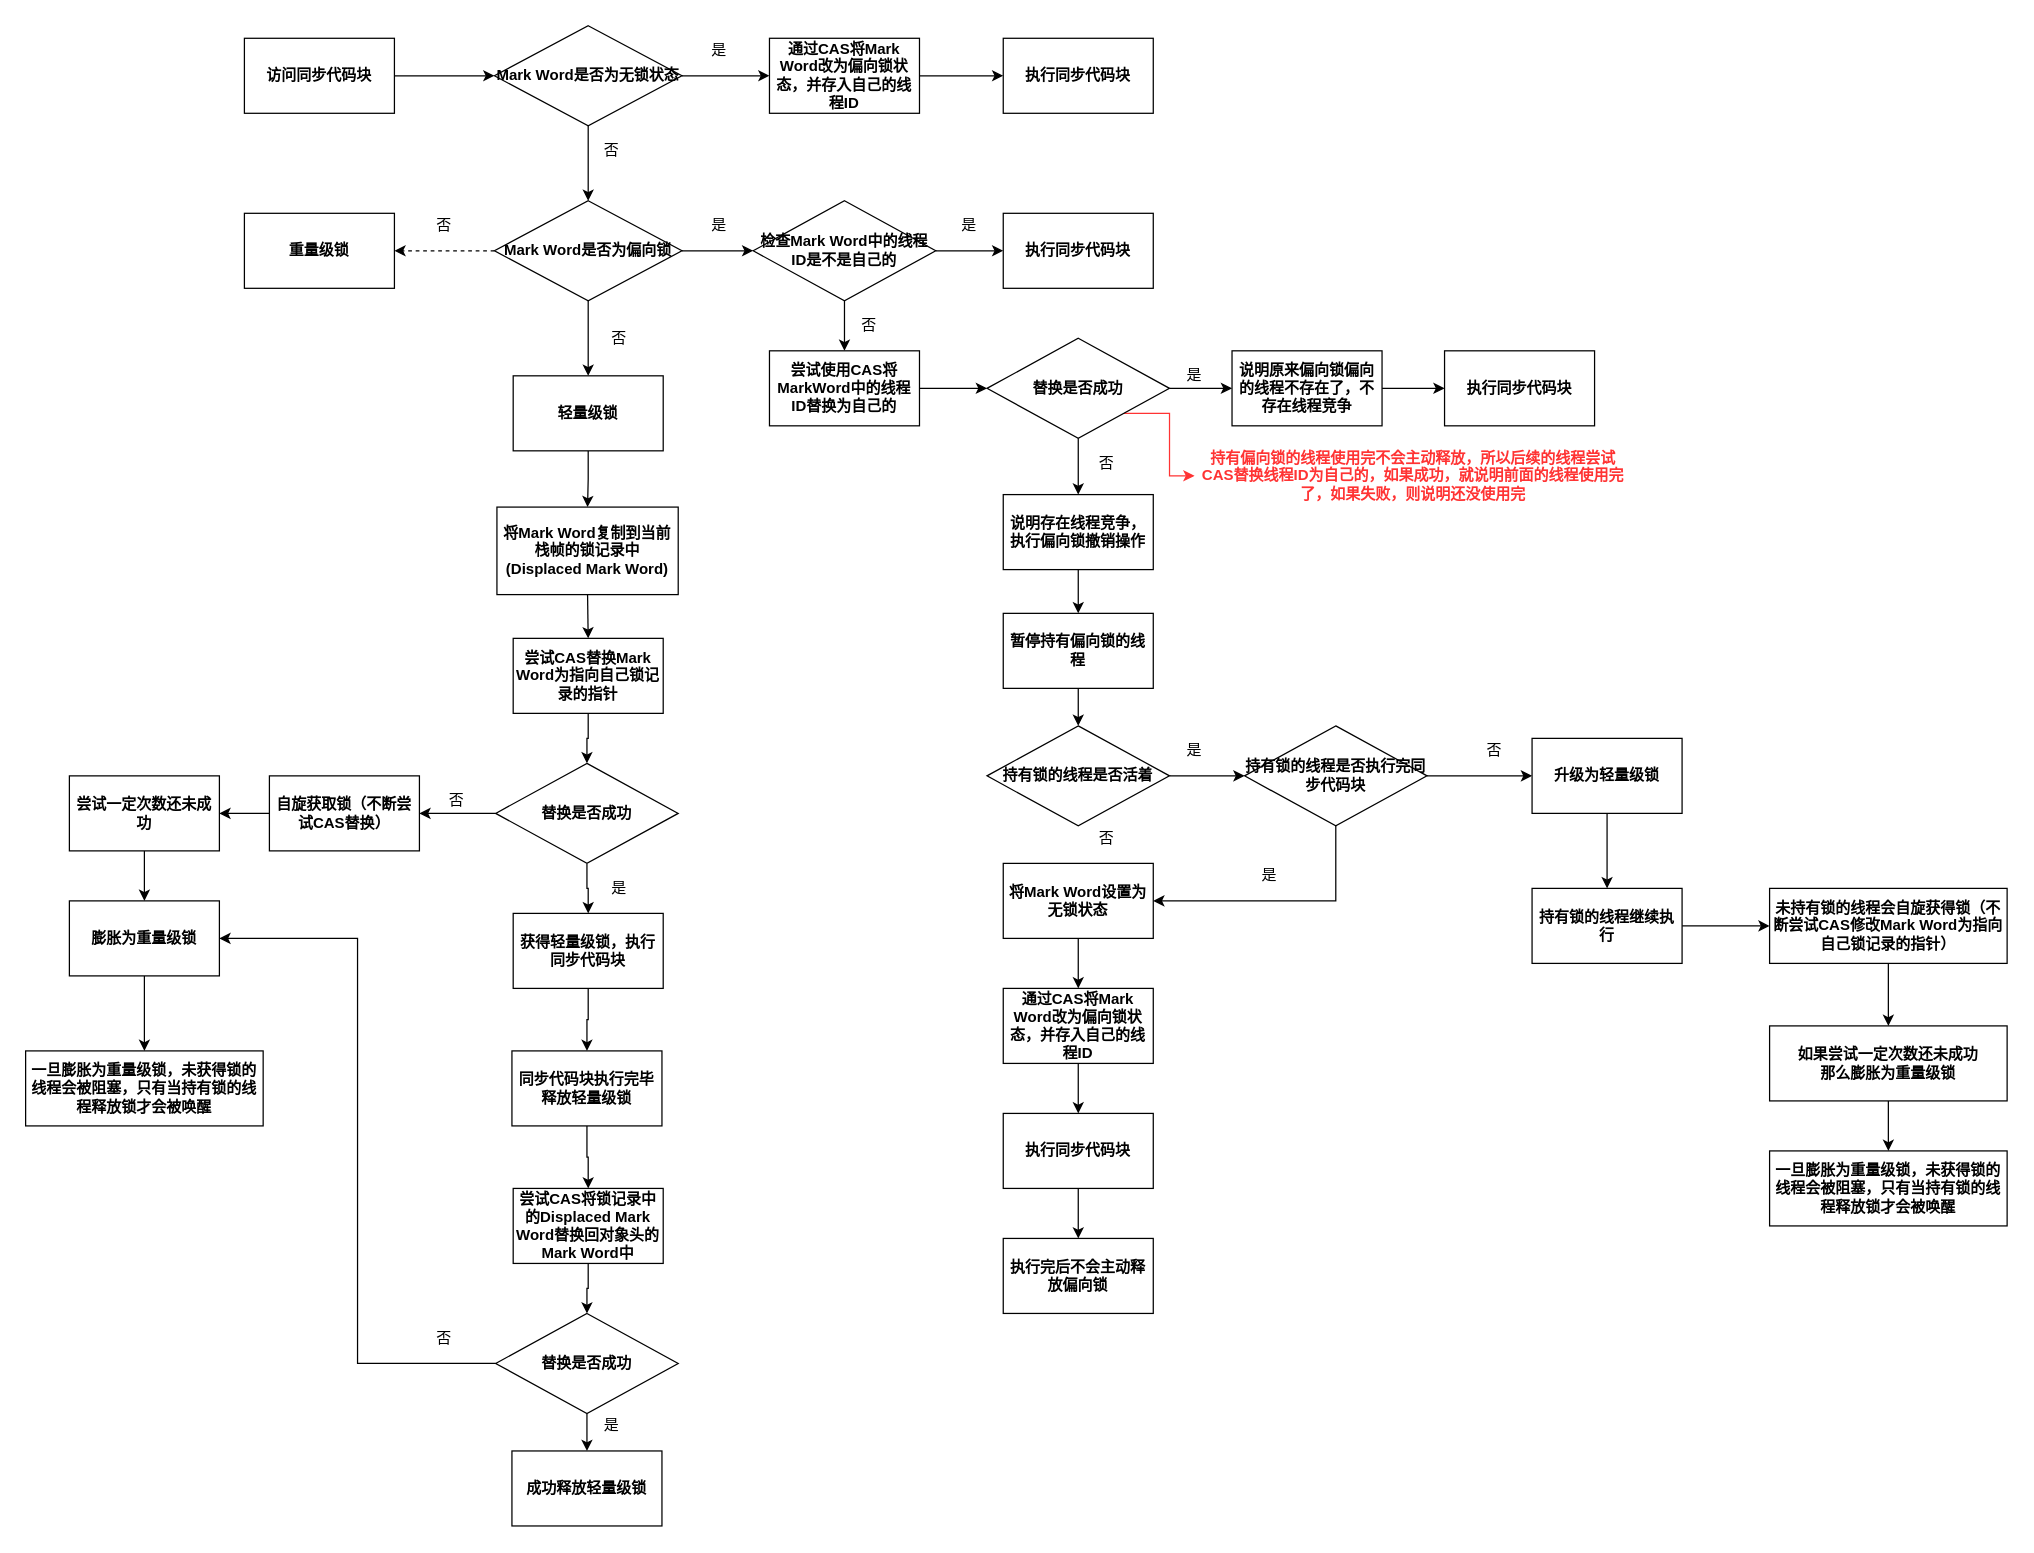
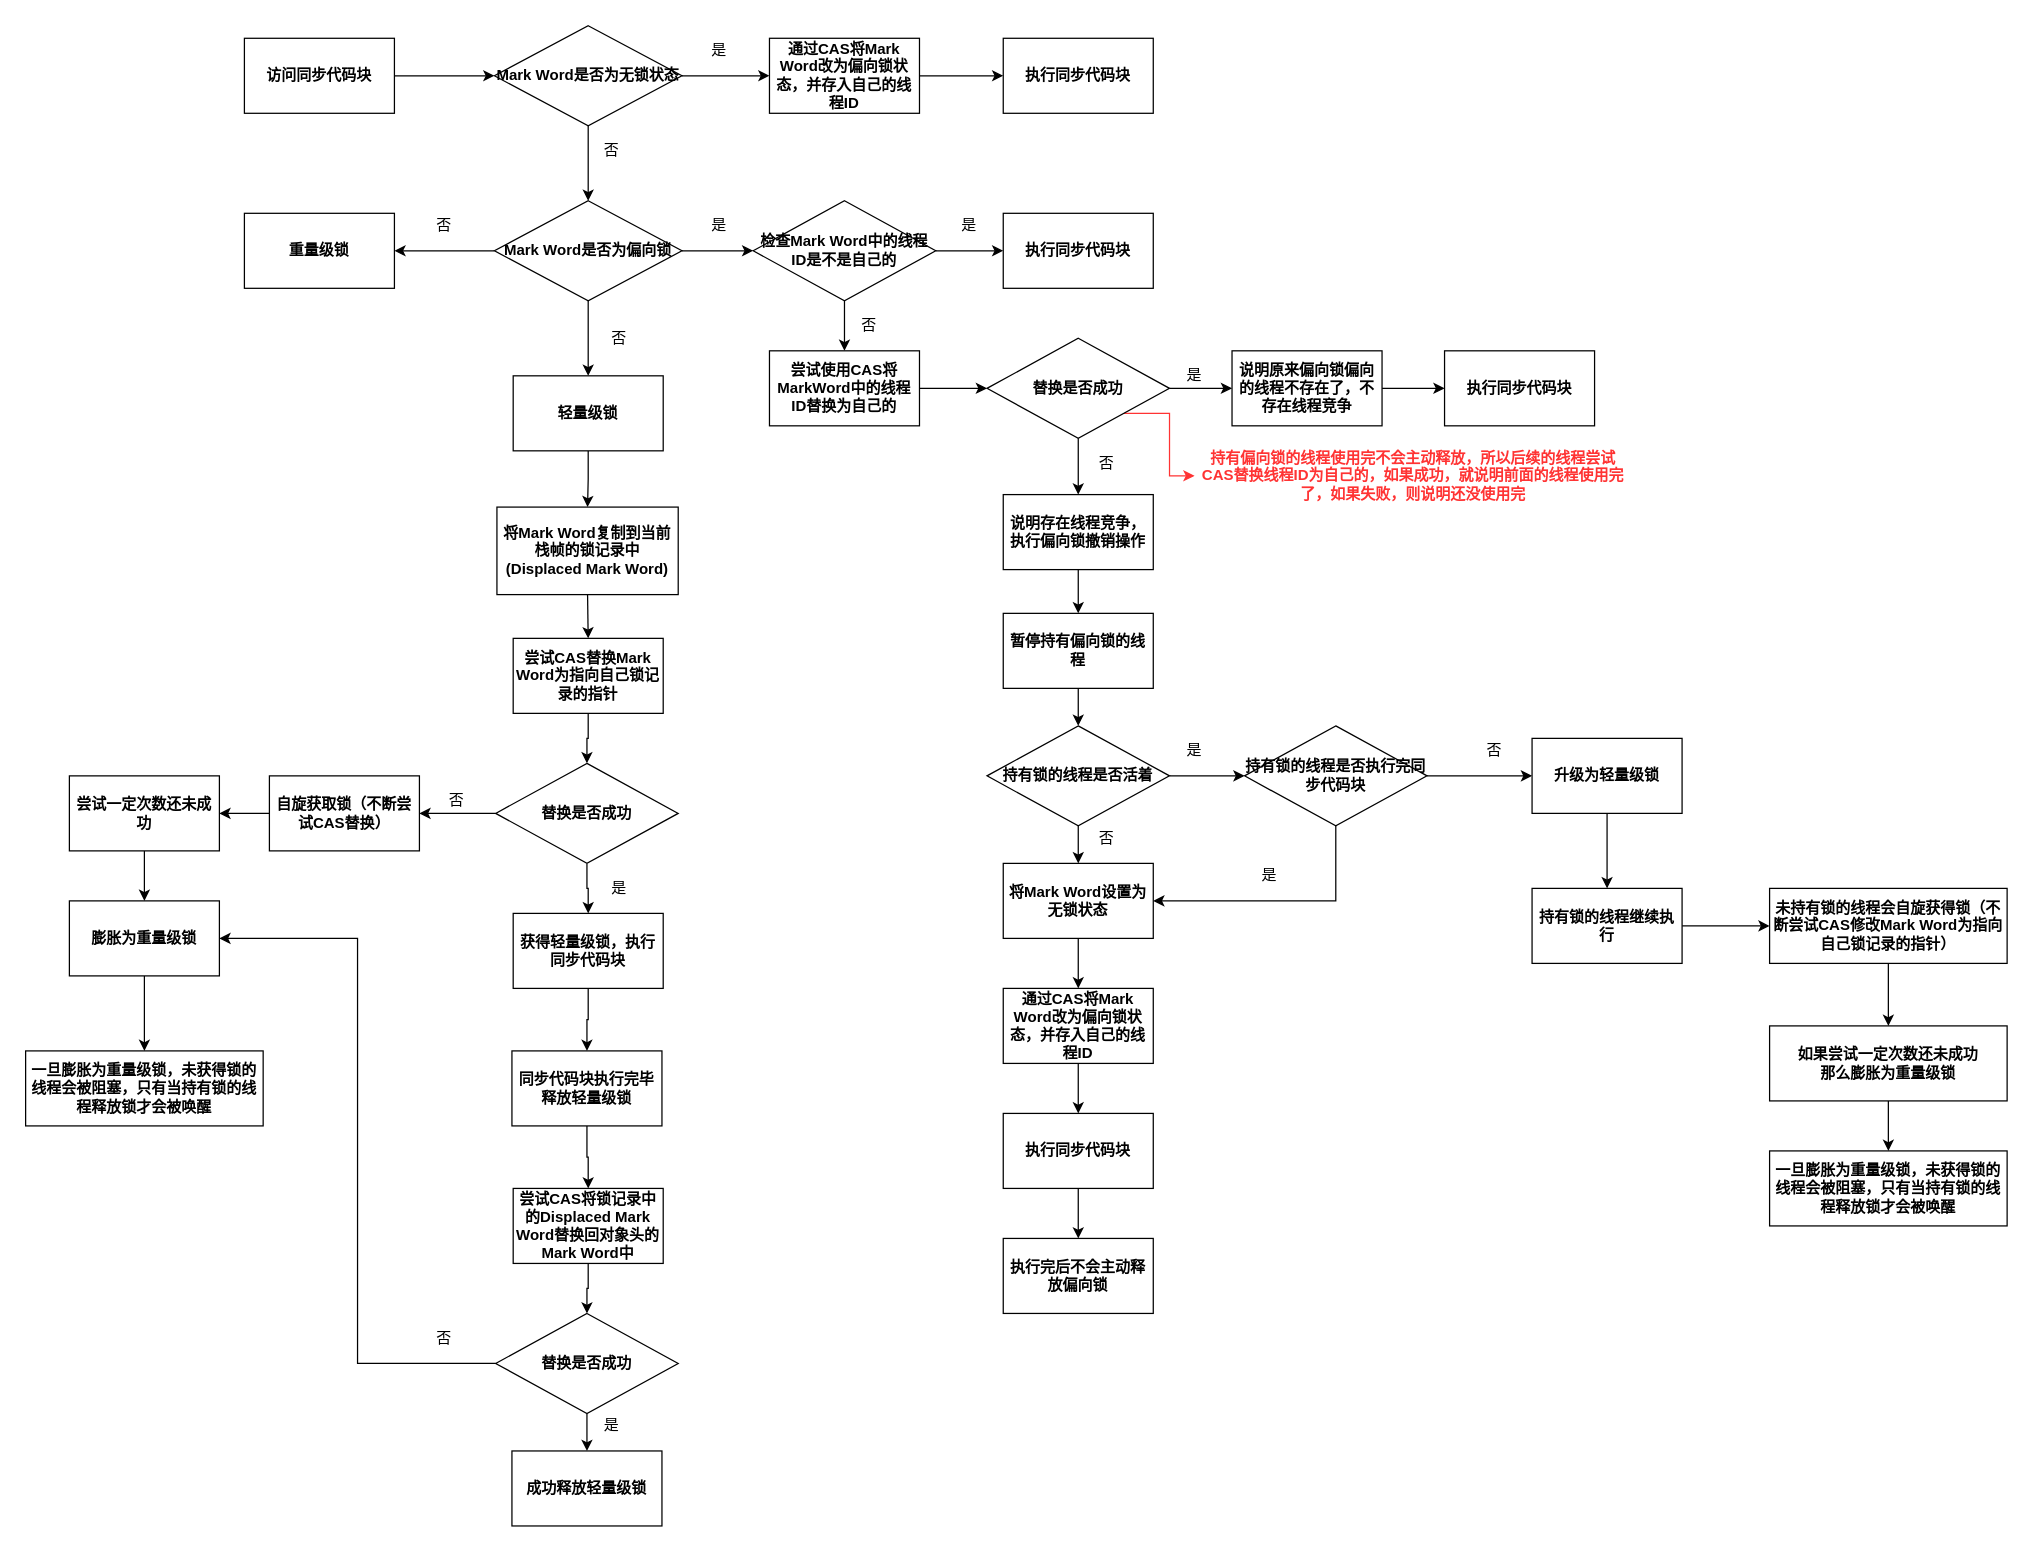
edge "Mark Word是否为偏向锁" -> "重量级锁": style dashed -> solid
edge "持有锁的线程是否活着" -> "将Mark Word设置为无锁状态": added
